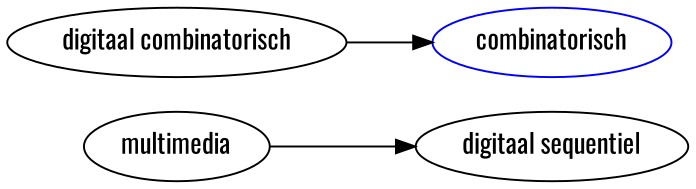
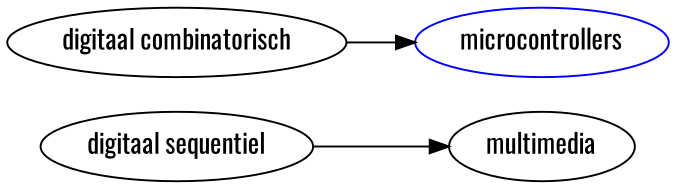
node "combinatorisch": label "combinatorisch" -> "microcontrollers"
edge "multimedia" -> "digitaal sequentiel": reversed
